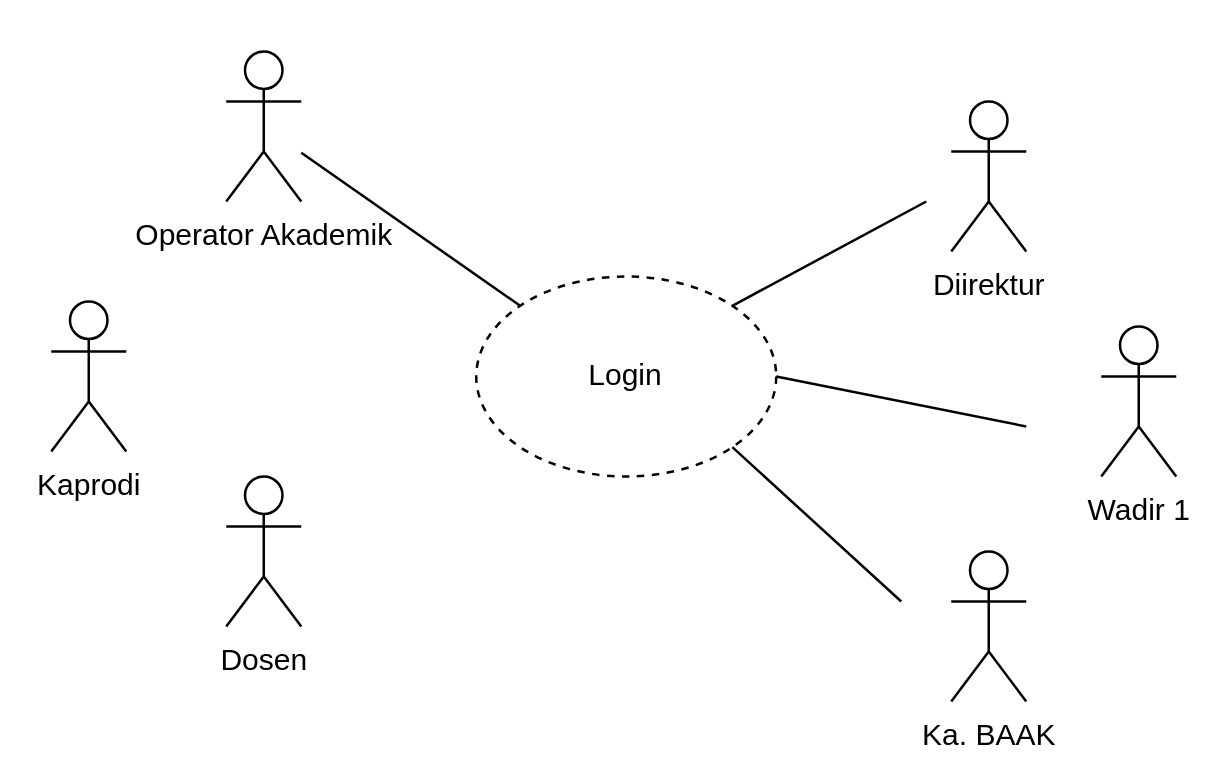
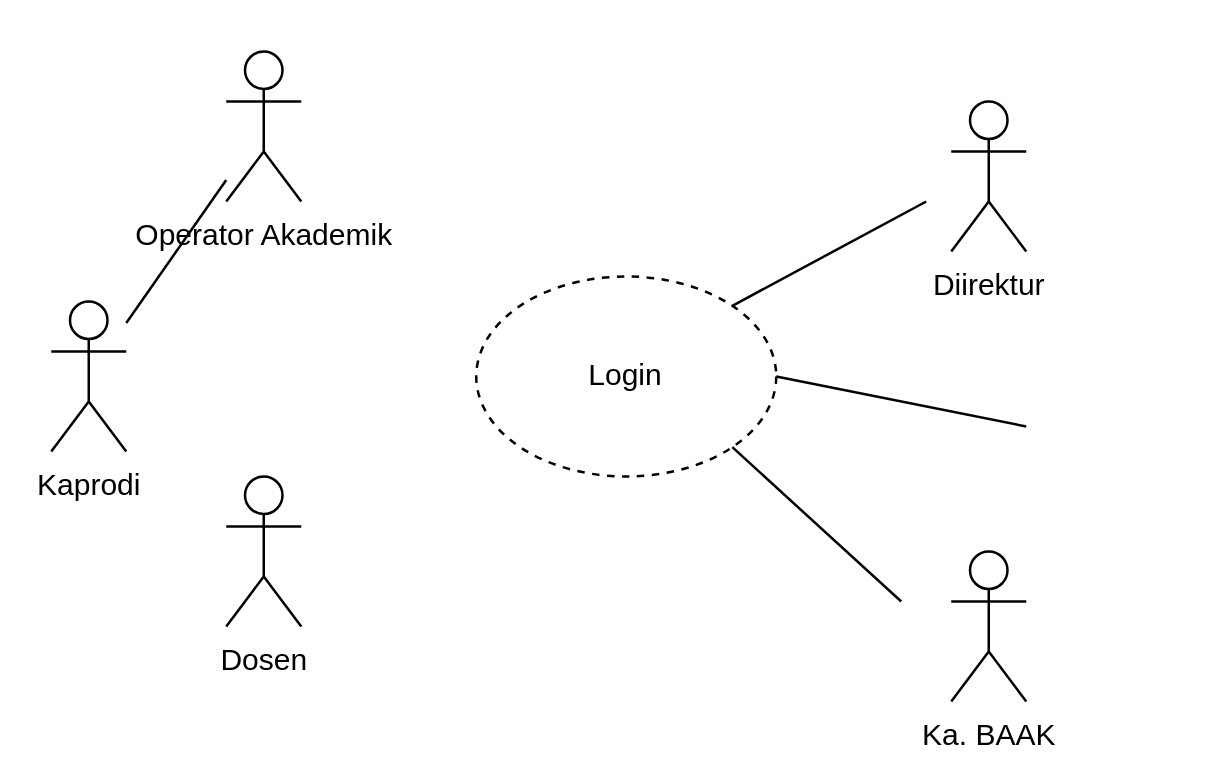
edge "Operator Akademik" -- "Login": now "Operator Akademik" -- "Kaprodi"
node "Wadir 1": removed
